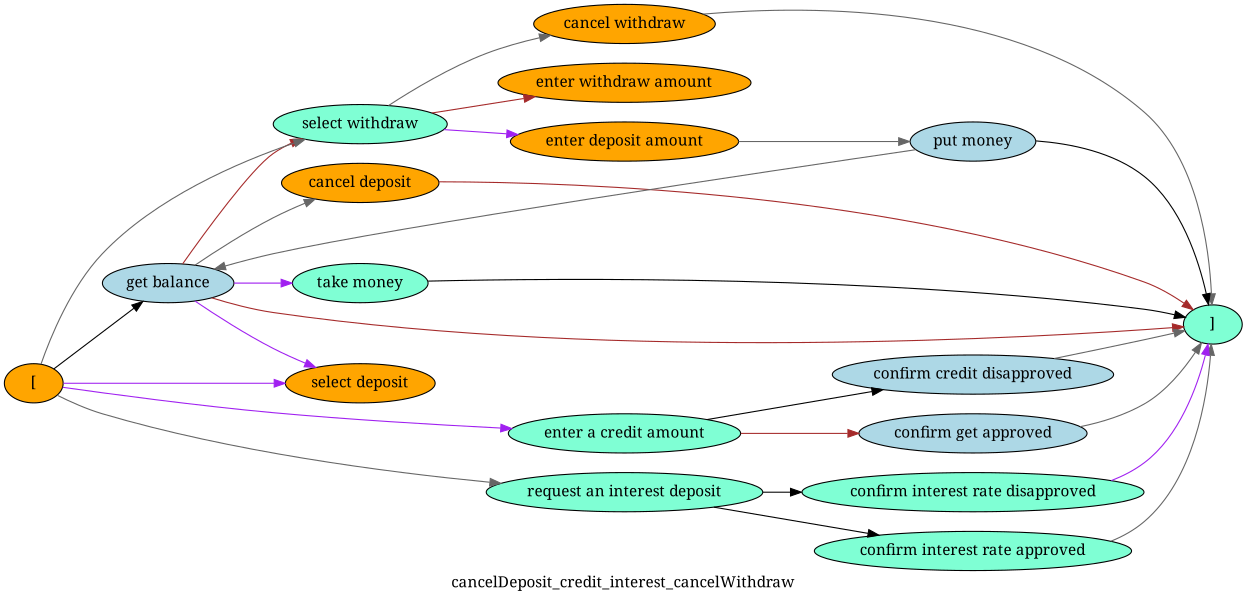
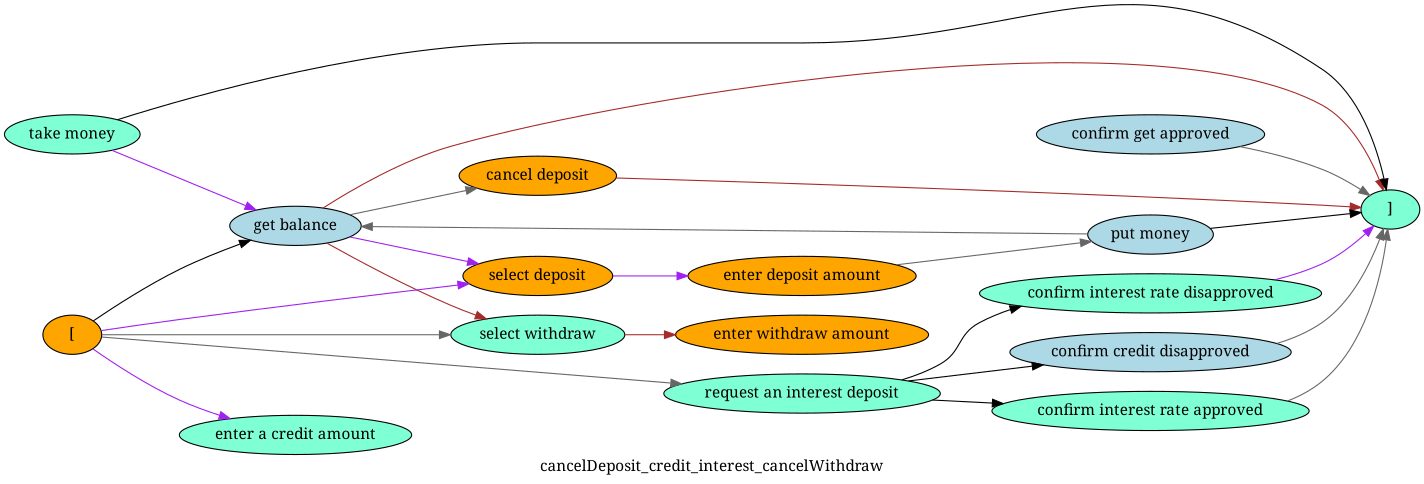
node "cancel withdraw": removed
edge "select withdraw" -> "enter deposit amount": now "select deposit" -> "enter deposit amount"
edge "get balance" -> "take money": reversed
edge "enter a credit amount" -> "confirm credit disapproved": now "request an interest deposit" -> "confirm credit disapproved"
edge "enter a credit amount" -> "confirm get approved": removed
